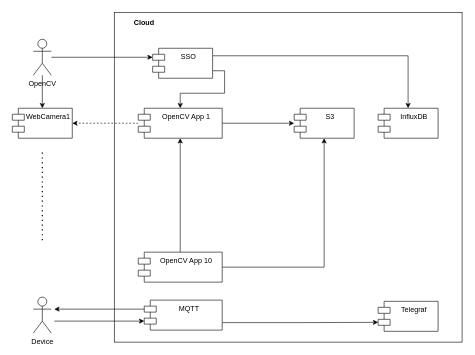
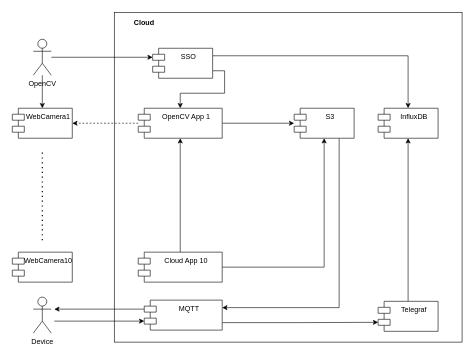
edge "Telegraf" -> "InfluxDB": added
node "OpenCV App 10": label "OpenCV App 10" -> "Cloud App 10"
node "WebCamera10": added
edge "S3" -> "MQTT": added
